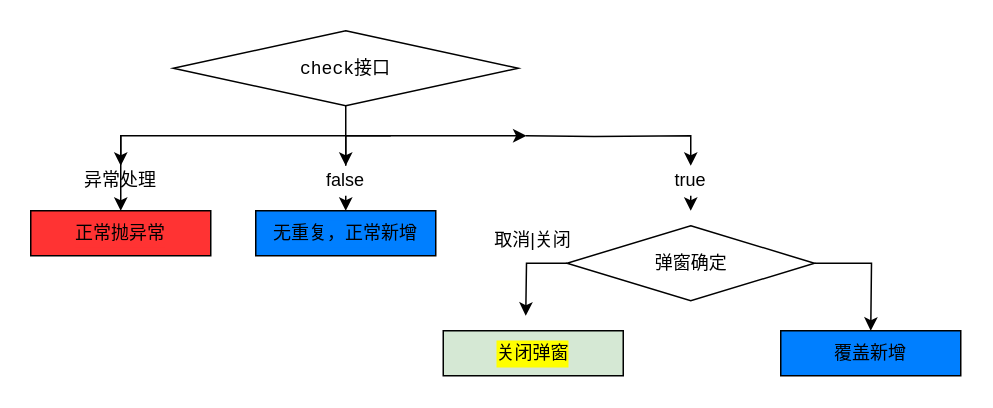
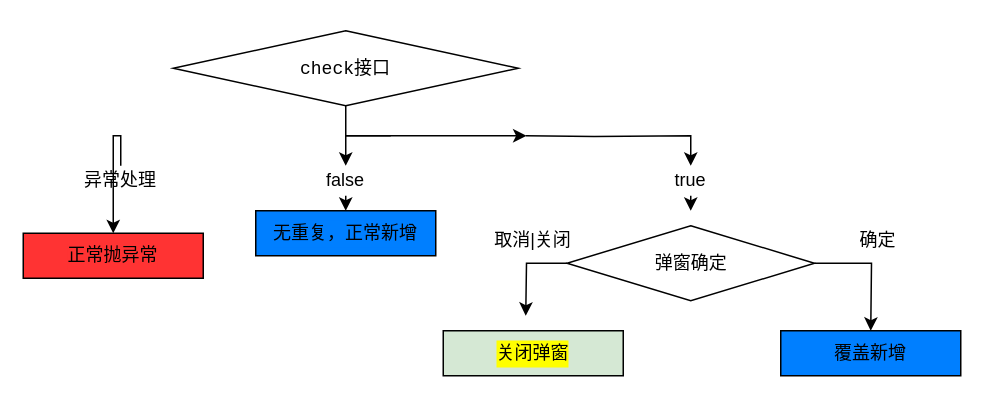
edge "false" -> "异常处理": removed
node "正常抛异常": moved (121, 233) -> (113, 256)
node "确定": added
